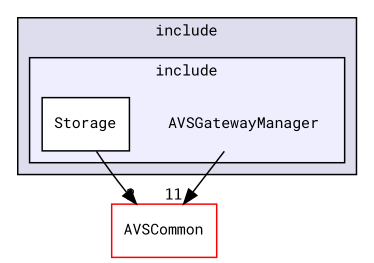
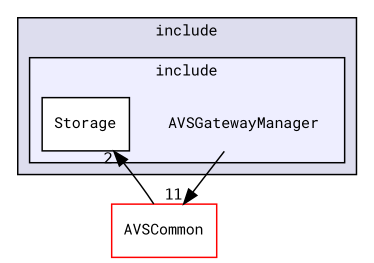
edge "Storage" -> "AVSCommon": reversed
